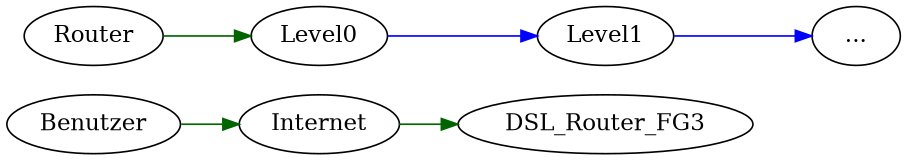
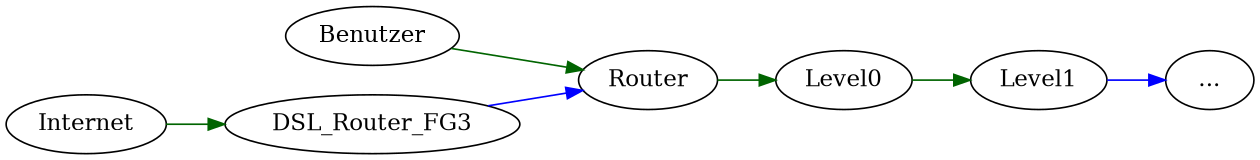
edge "Level0" -> "Level1": color blue -> darkgreen
edge "DSL_Router_FG3" -> "Router": added
edge "Benutzer" -> "Internet": now "Benutzer" -> "Router"
